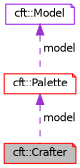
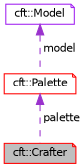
edge "cft::Crafter" -> "cft::Palette": label " model" -> " palette"
